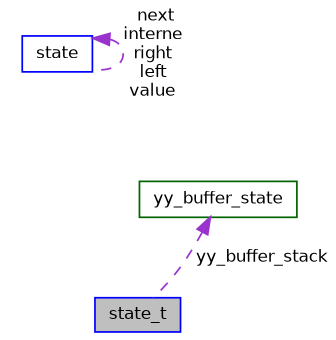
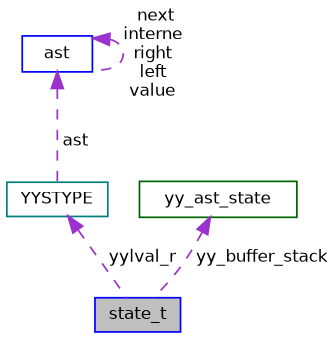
node "state": label "state" -> "ast"
node "YYSTYPE": added
node "yy_buffer_state": label "yy_buffer_state" -> "yy_ast_state"
